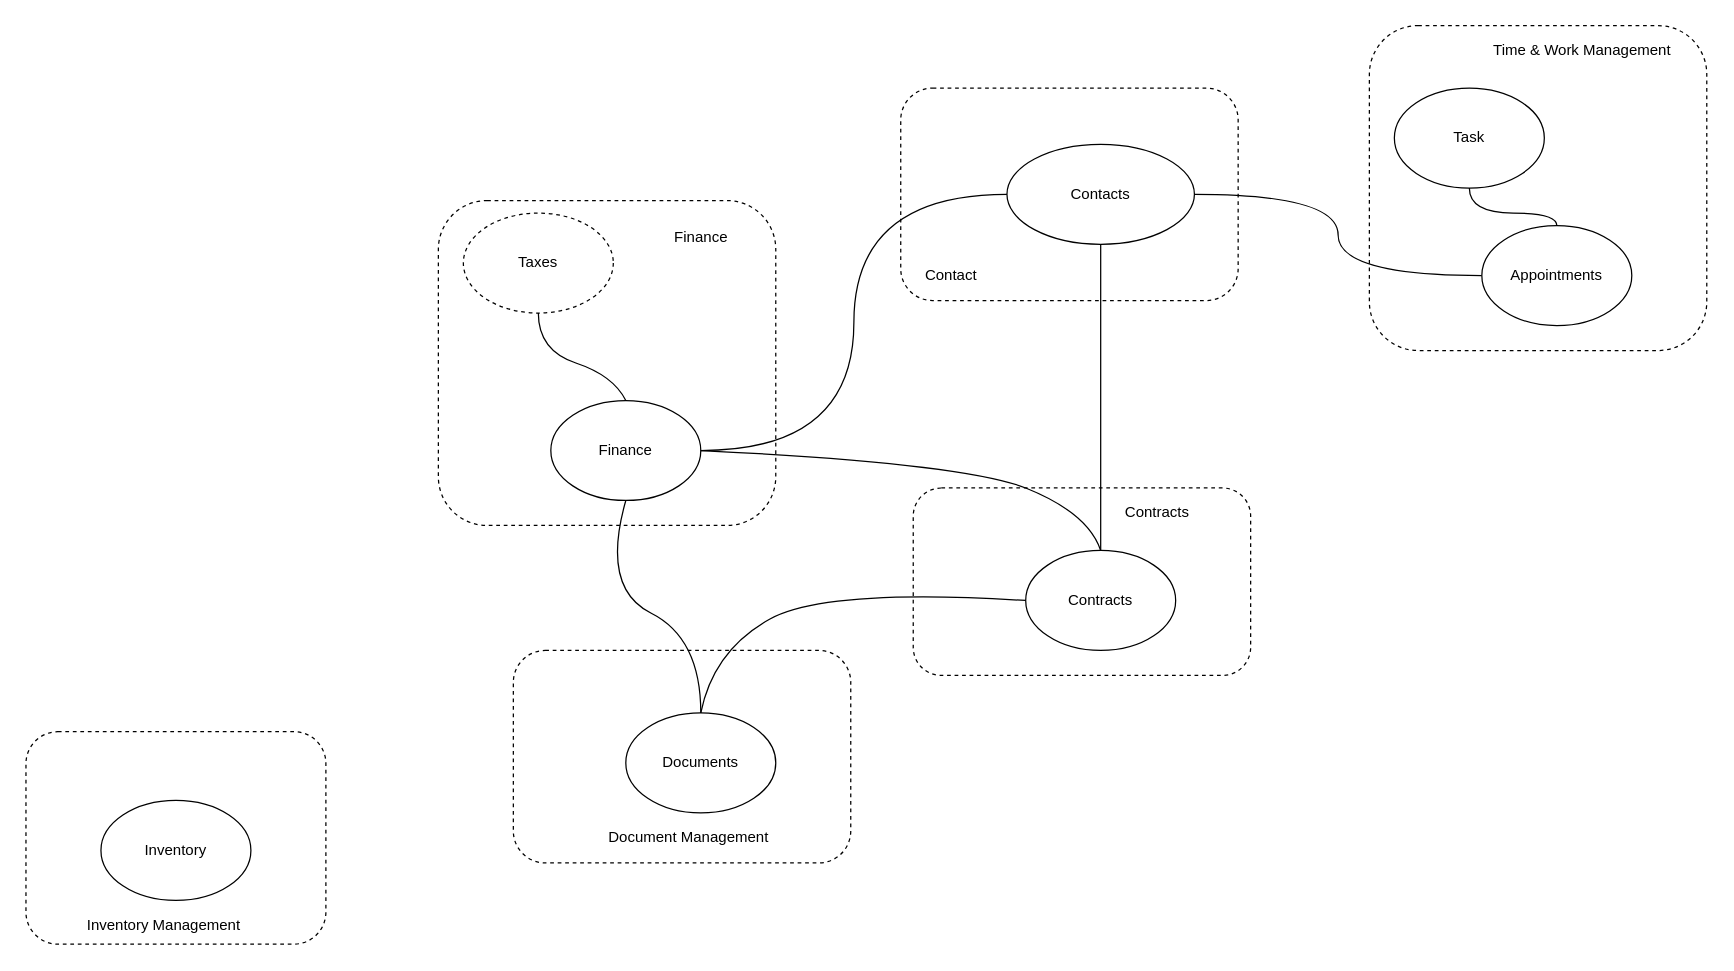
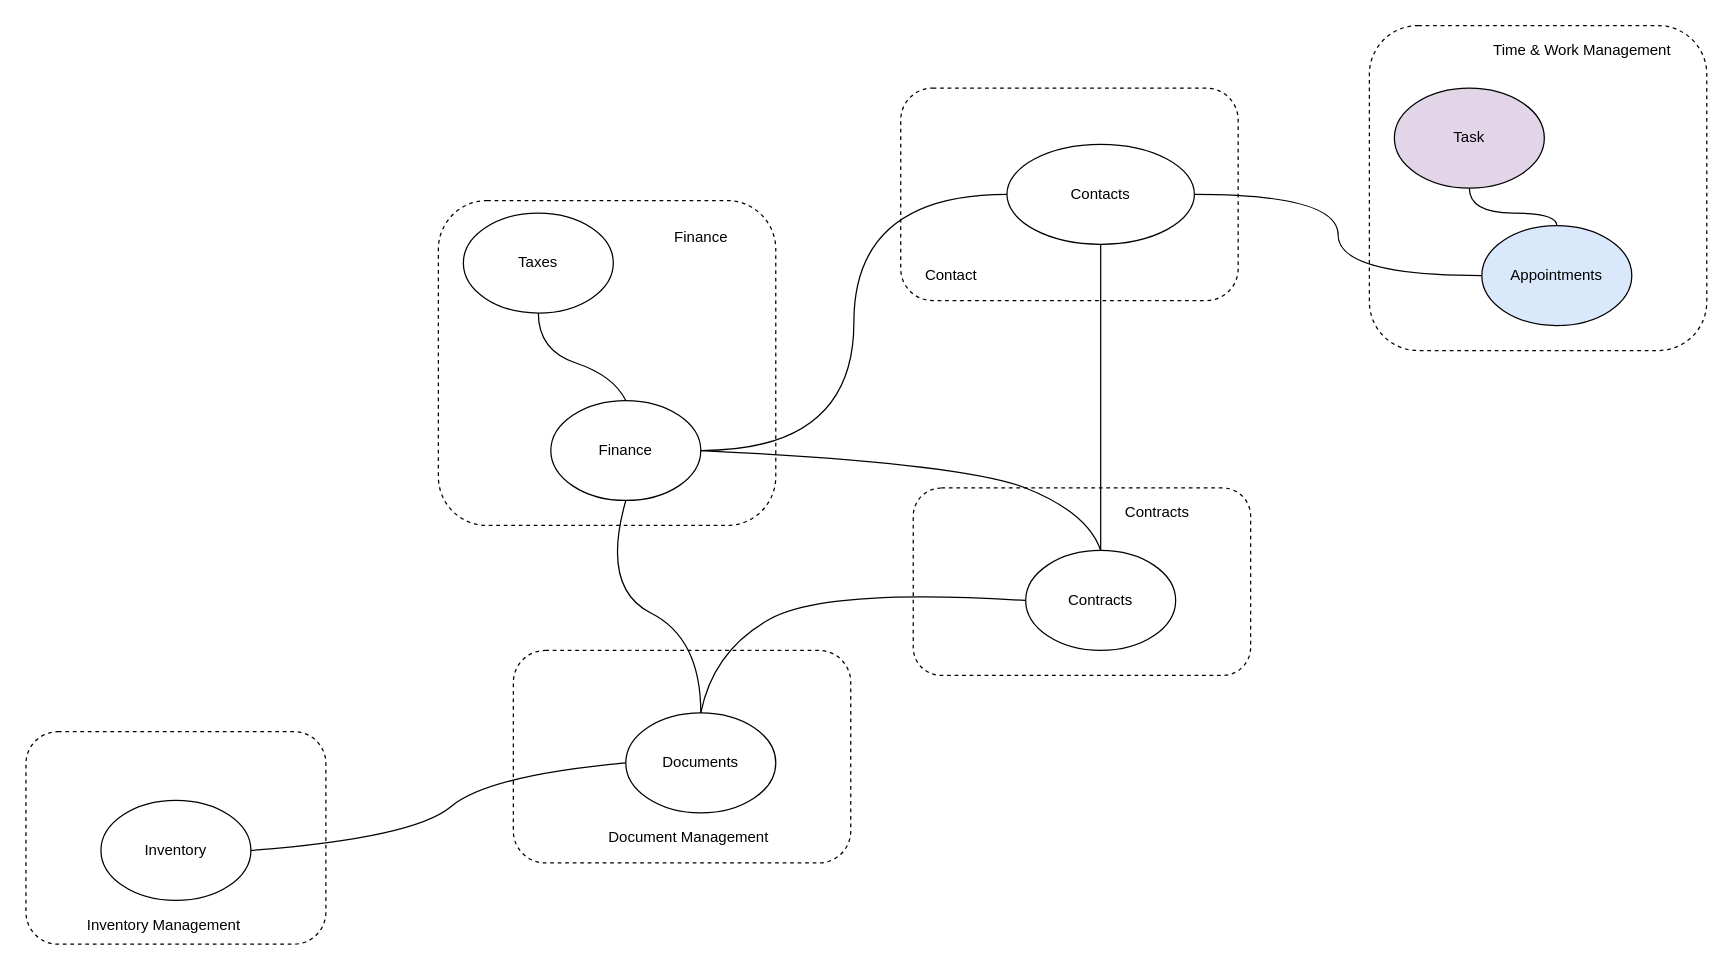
node "Task": fillcolor #ffffff -> #e1d5e7
node "Taxes": style dashed -> solid
node "Appointments": fillcolor #ffffff -> #dae8fc
edge "Documents" -- "Inventory": added
